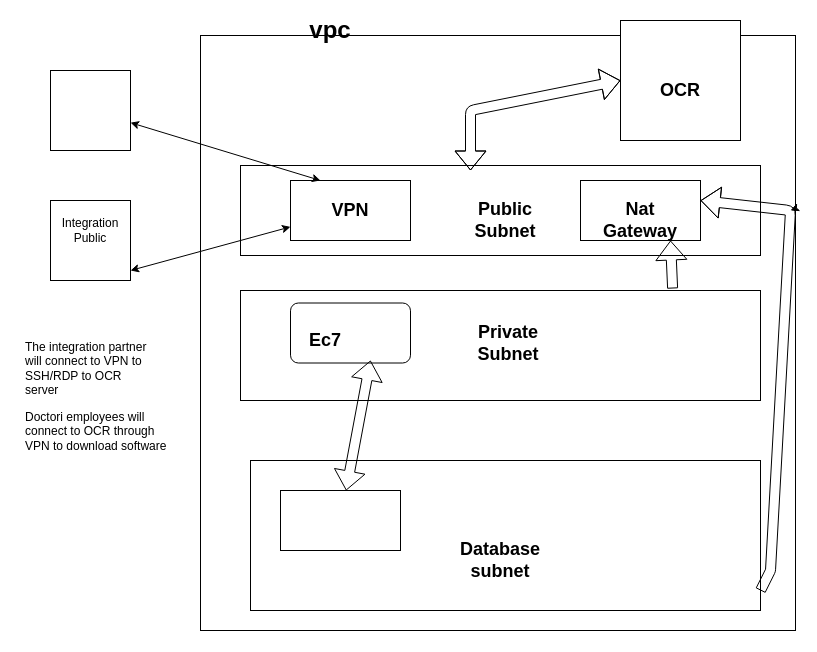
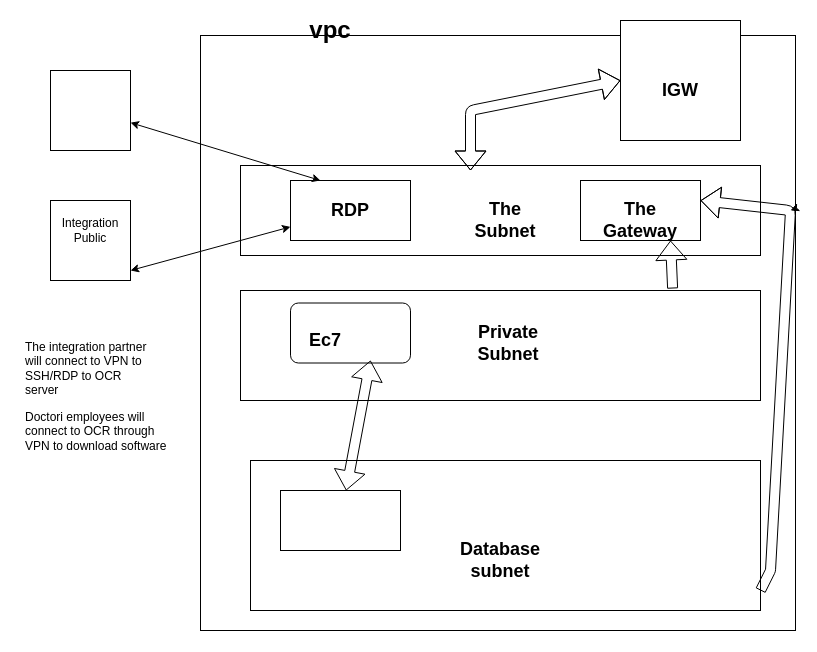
node "OCR": label "OCR" -> "IGW"
node "VPN": label "VPN" -> "RDP"
node "Public Subnet": label "Public Subnet" -> "The Subnet"
node "Nat Gateway": label "Nat Gateway" -> "The Gateway"
